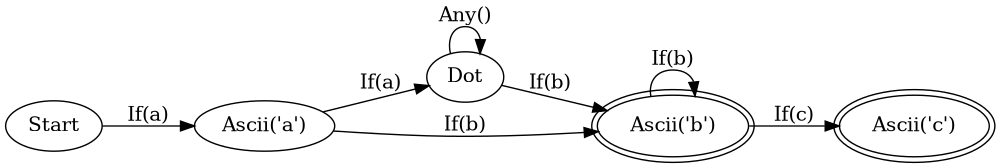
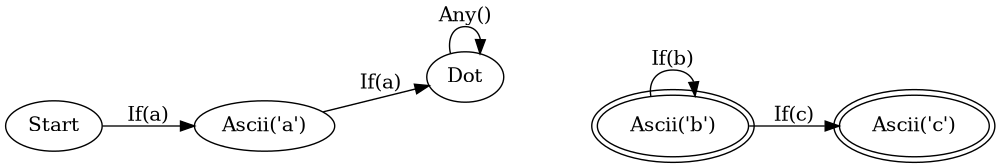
edge "Dot" -> "Ascii('b')": removed, label "If(b)"
edge "Ascii('a')" -> "Ascii('b')": removed, label "If(b)"
